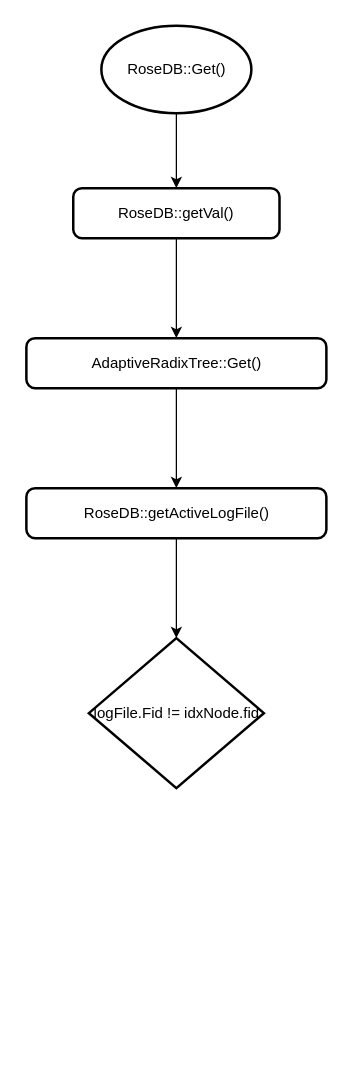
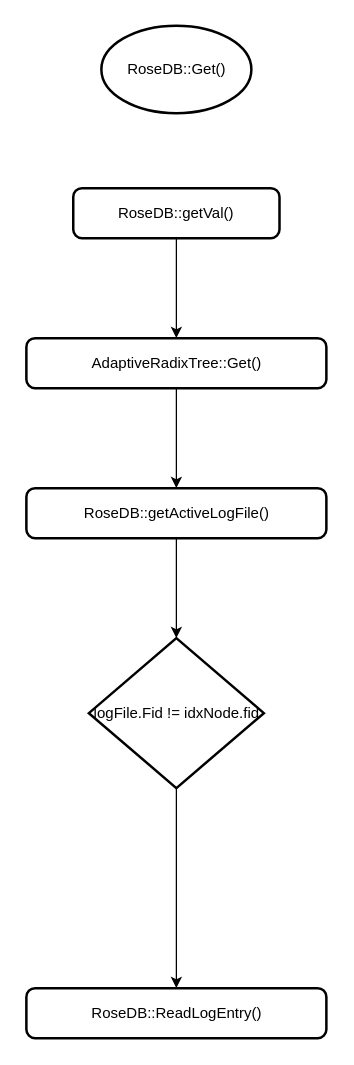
edge "RoseDB::Get()" -> "RoseDB::getVal()": removed
edge "logFile.Fid != idxNode.fid" -> "RoseDB::ReadLogEntry()": added
node "RoseDB::ReadLogEntry()": added
